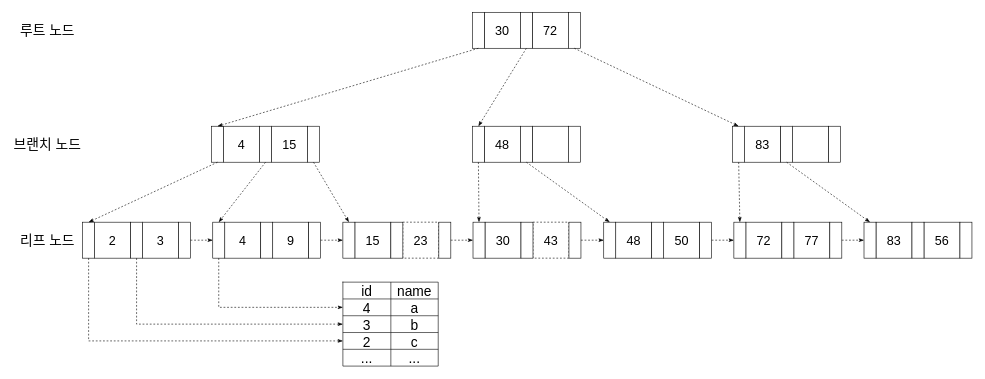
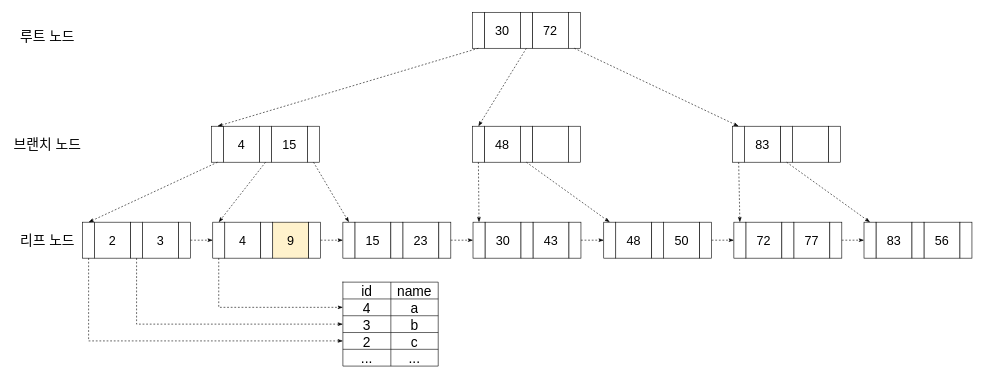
node "루트 노드": moved (47, 30) -> (47, 36)
node "9": fillcolor #ffffff -> #fff2cc
node "23": style dashed -> solid
node "43": style dashed -> solid
